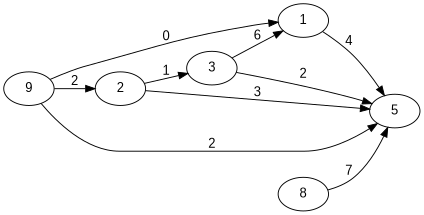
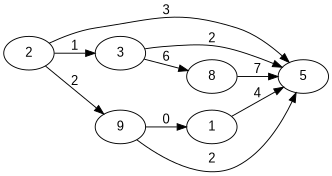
edge "3" -> "1": now "3" -> "8"
edge "9" -> "2": reversed
